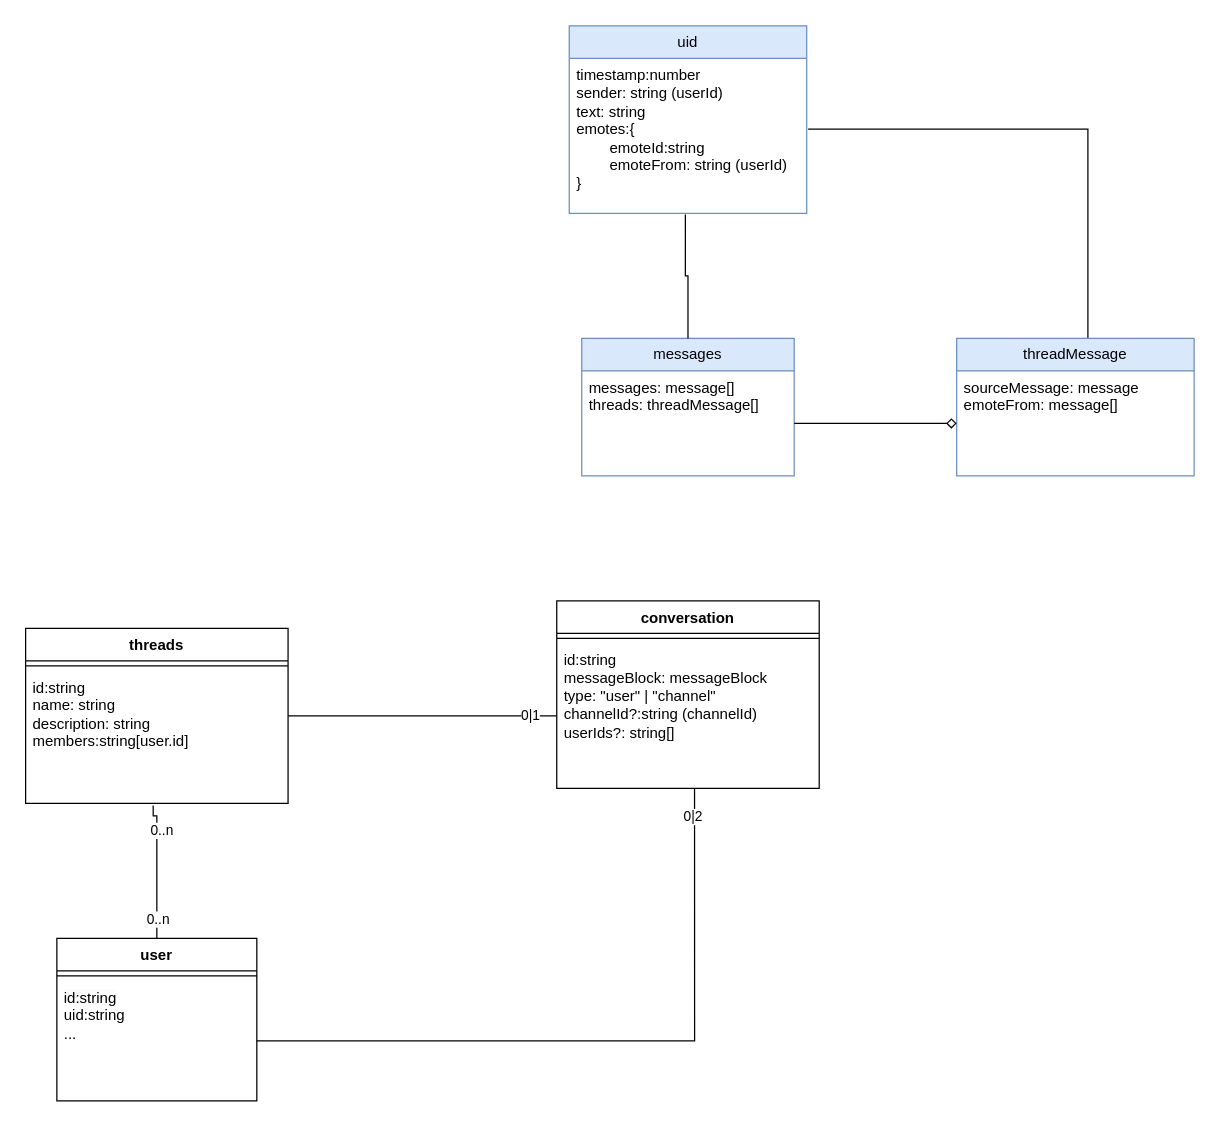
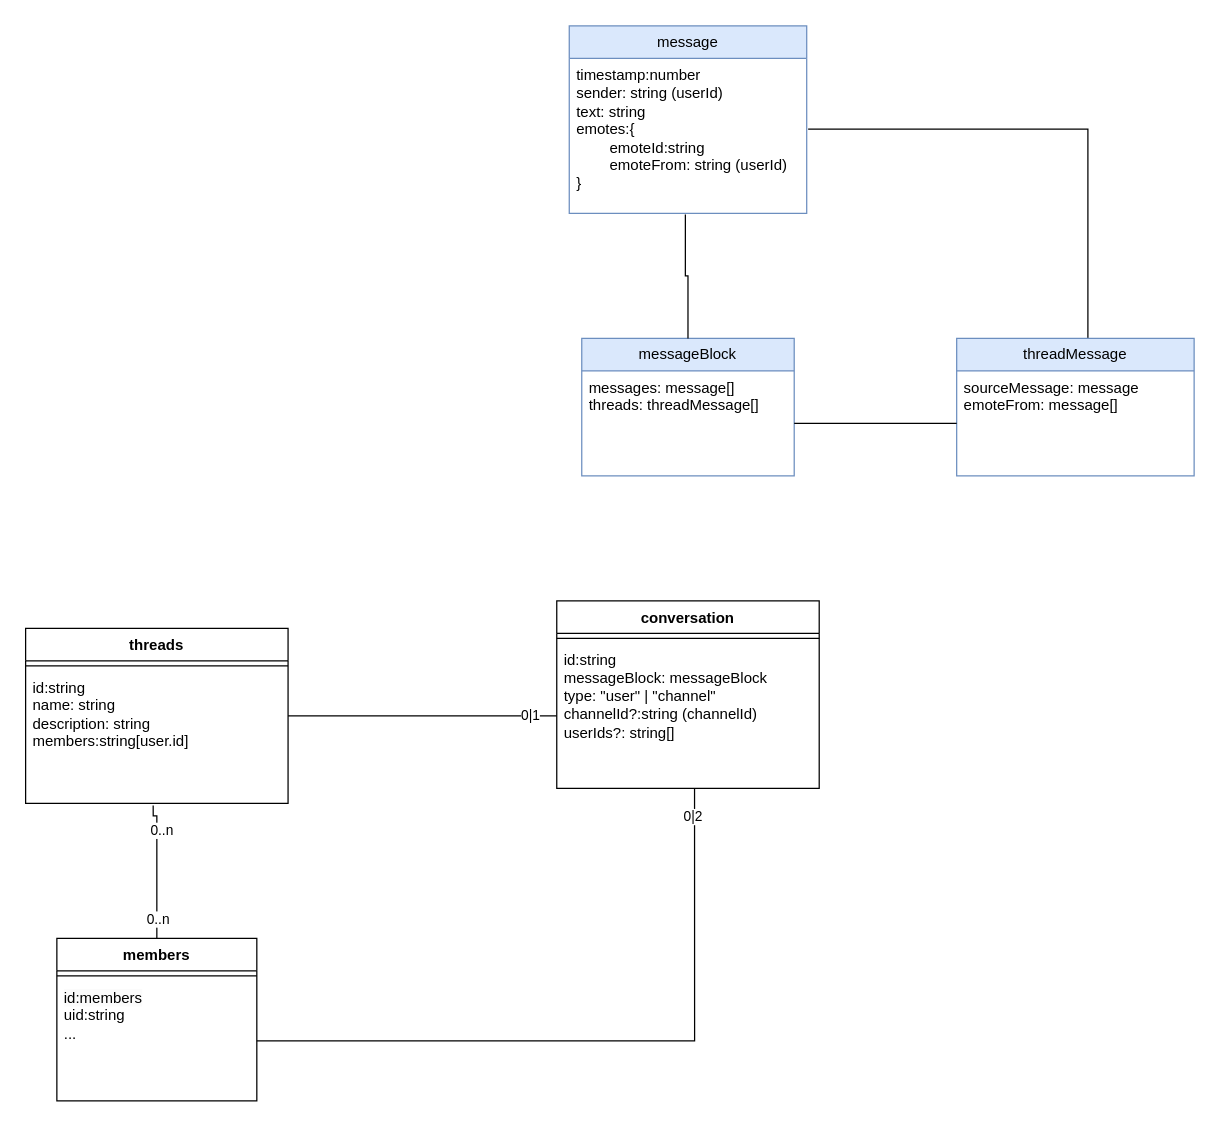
node "uid": label "uid" -> "message"
node "messages": label "messages" -> "messageBlock"
edge "messages: message[] threads: threadMessage[]" -> "sourceMessage: message emoteFrom: message[]": arrowhead diamond -> none
node "user": label "user" -> "members"
node "id:string uid:string ...": label "id:string uid:string ..." -> "id:members uid:string ..."
